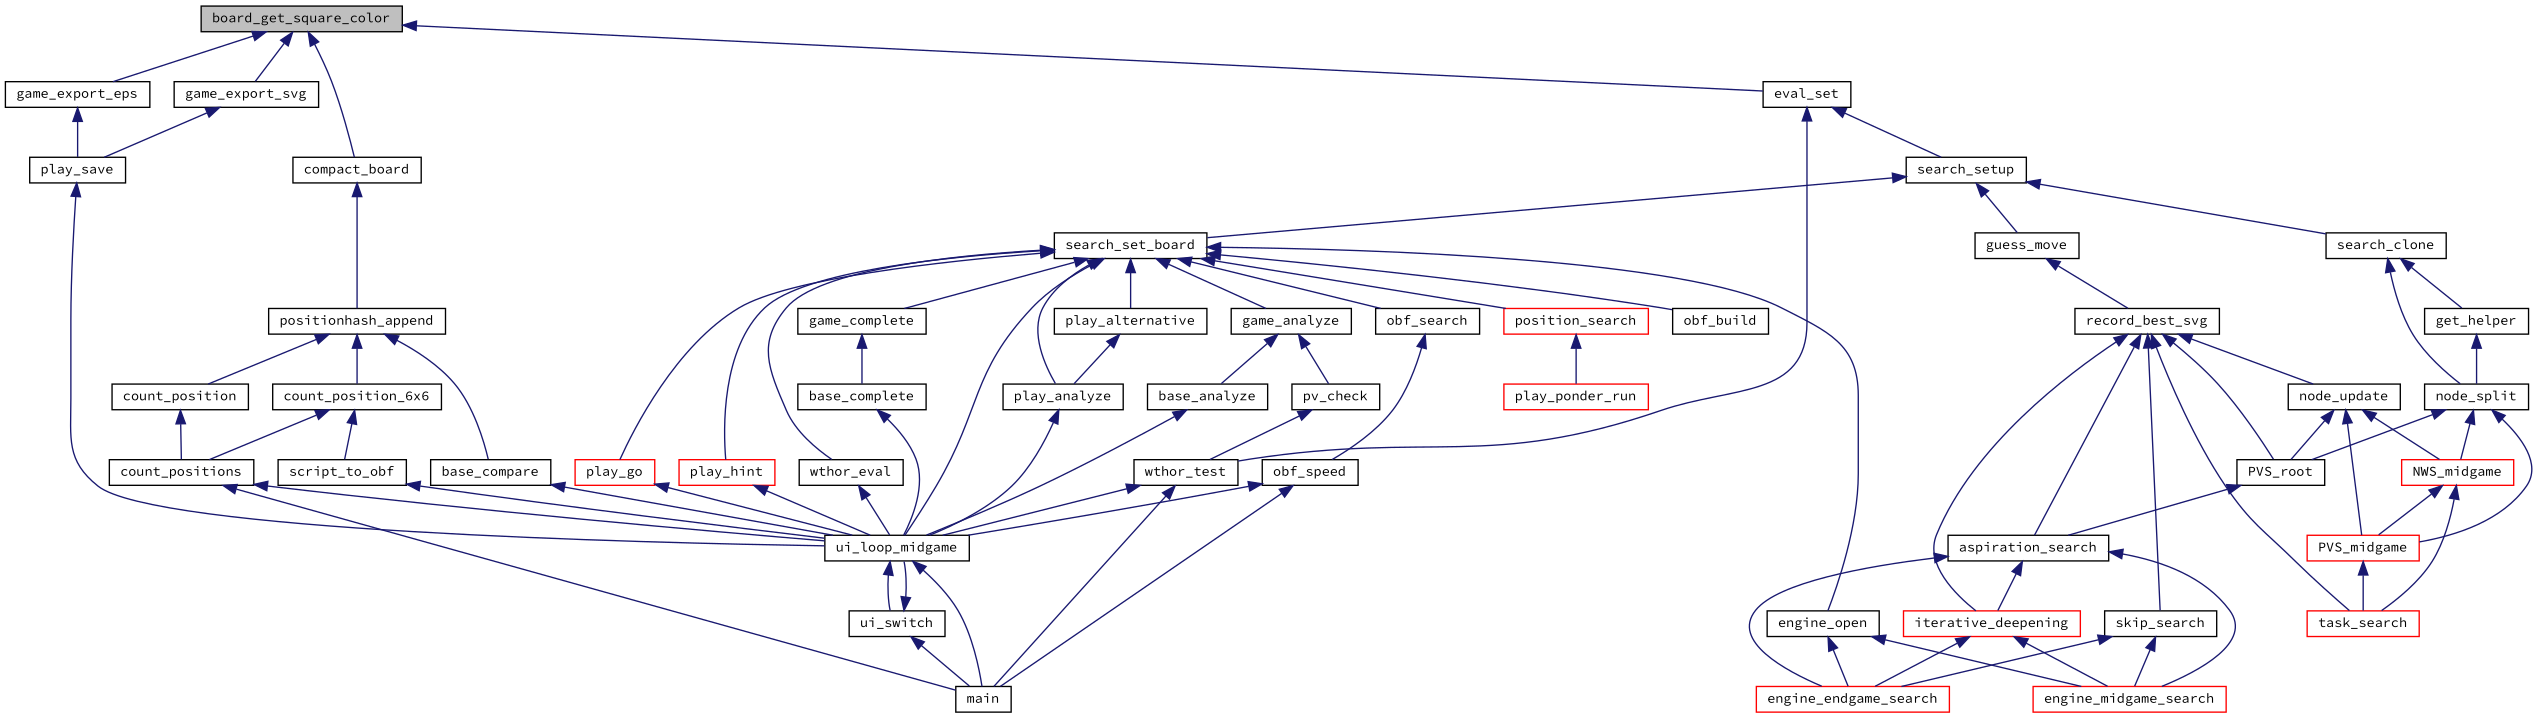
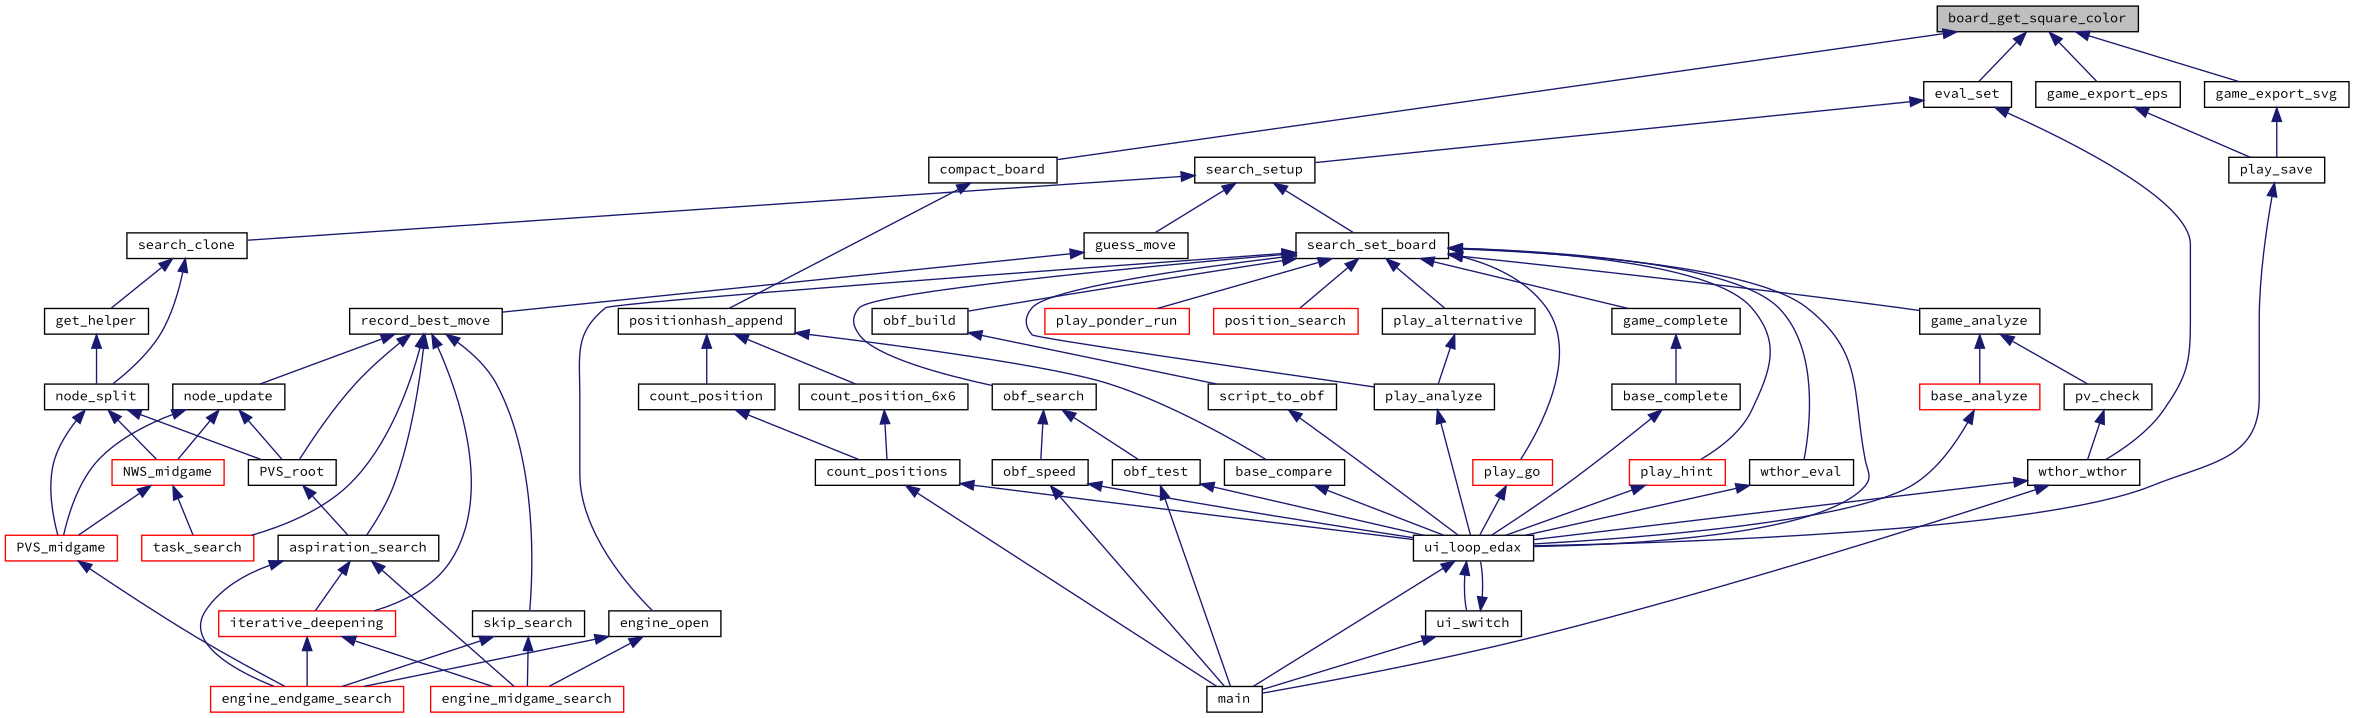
node "record_best_svg": label "record_best_svg" -> "record_best_move"
edge "play_ponder_run" -> "position_search": now "play_ponder_run" -> "search_set_board"
node "base_analyze": color black -> red
edge "script_to_obf" -> "count_position_6x6": now "script_to_obf" -> "obf_build"
node "obf_test": added
node "wthor_test": label "wthor_test" -> "wthor_wthor"
node "ui_loop_midgame": label "ui_loop_midgame" -> "ui_loop_edax"
edge "task_search" -> "PVS_midgame": now "engine_endgame_search" -> "PVS_midgame"
